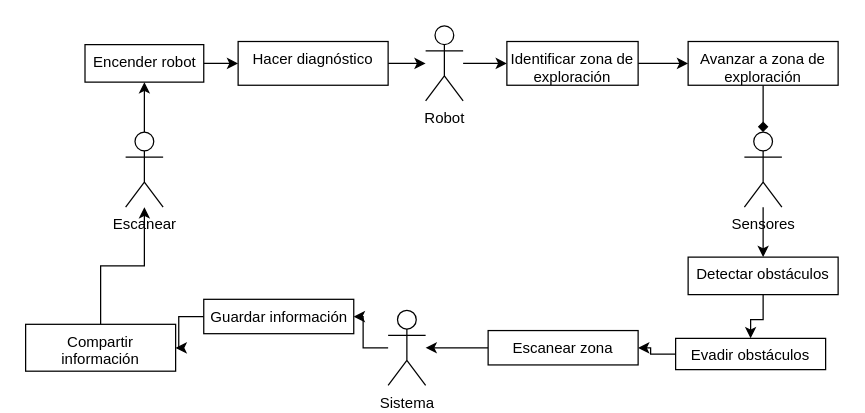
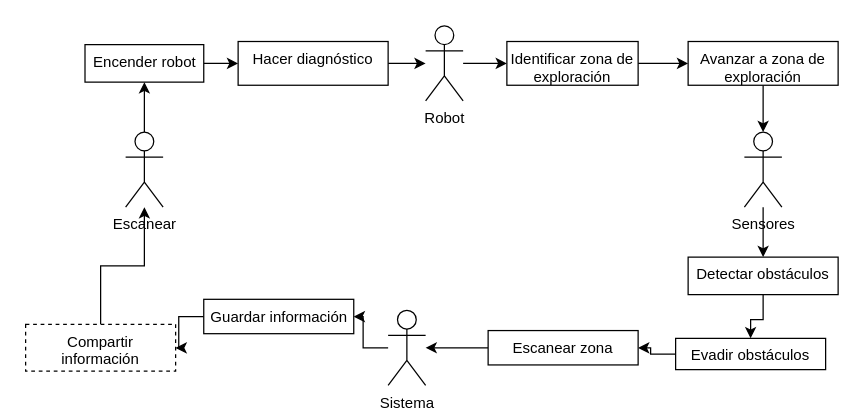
edge "Avanzar a zona de exploración" -> "Sensores": arrowhead diamond -> classic
node "Compartir información": style solid -> dashed
